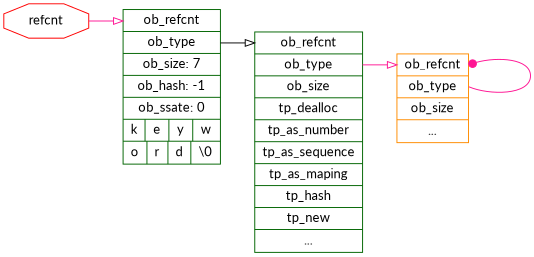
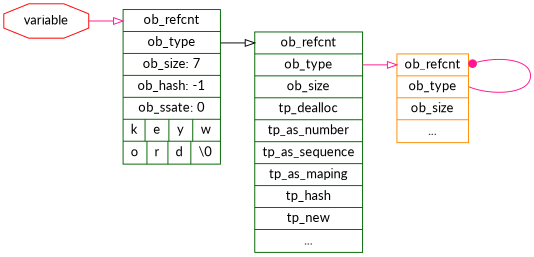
node "refcnt": label "refcnt" -> "variable"
